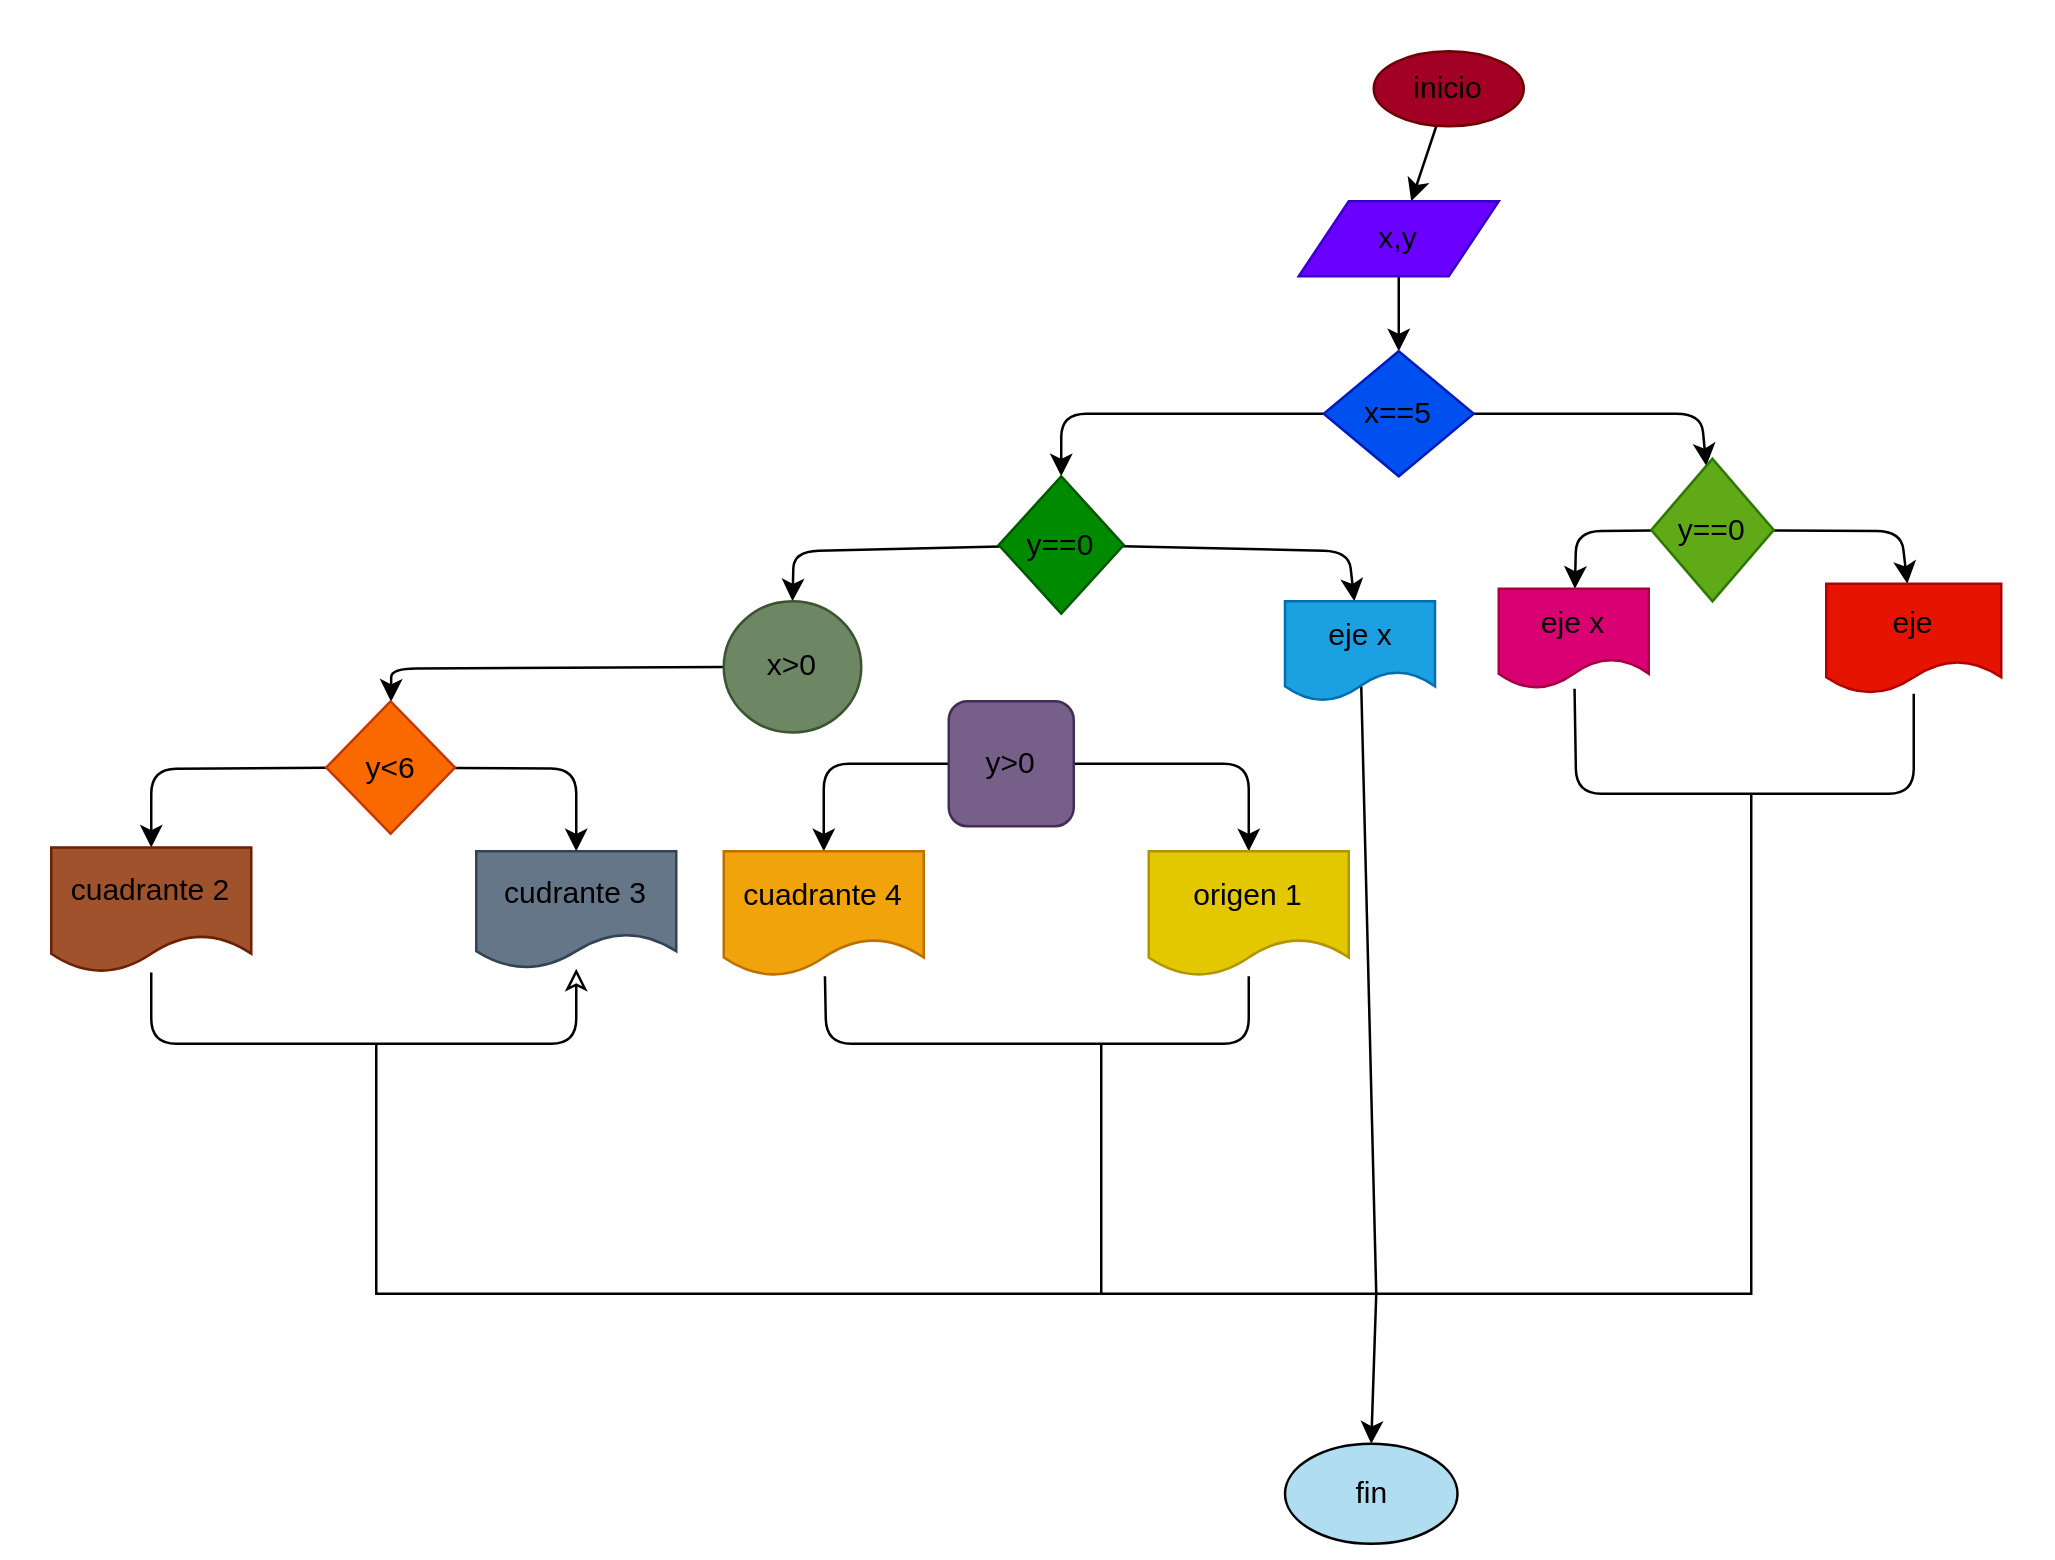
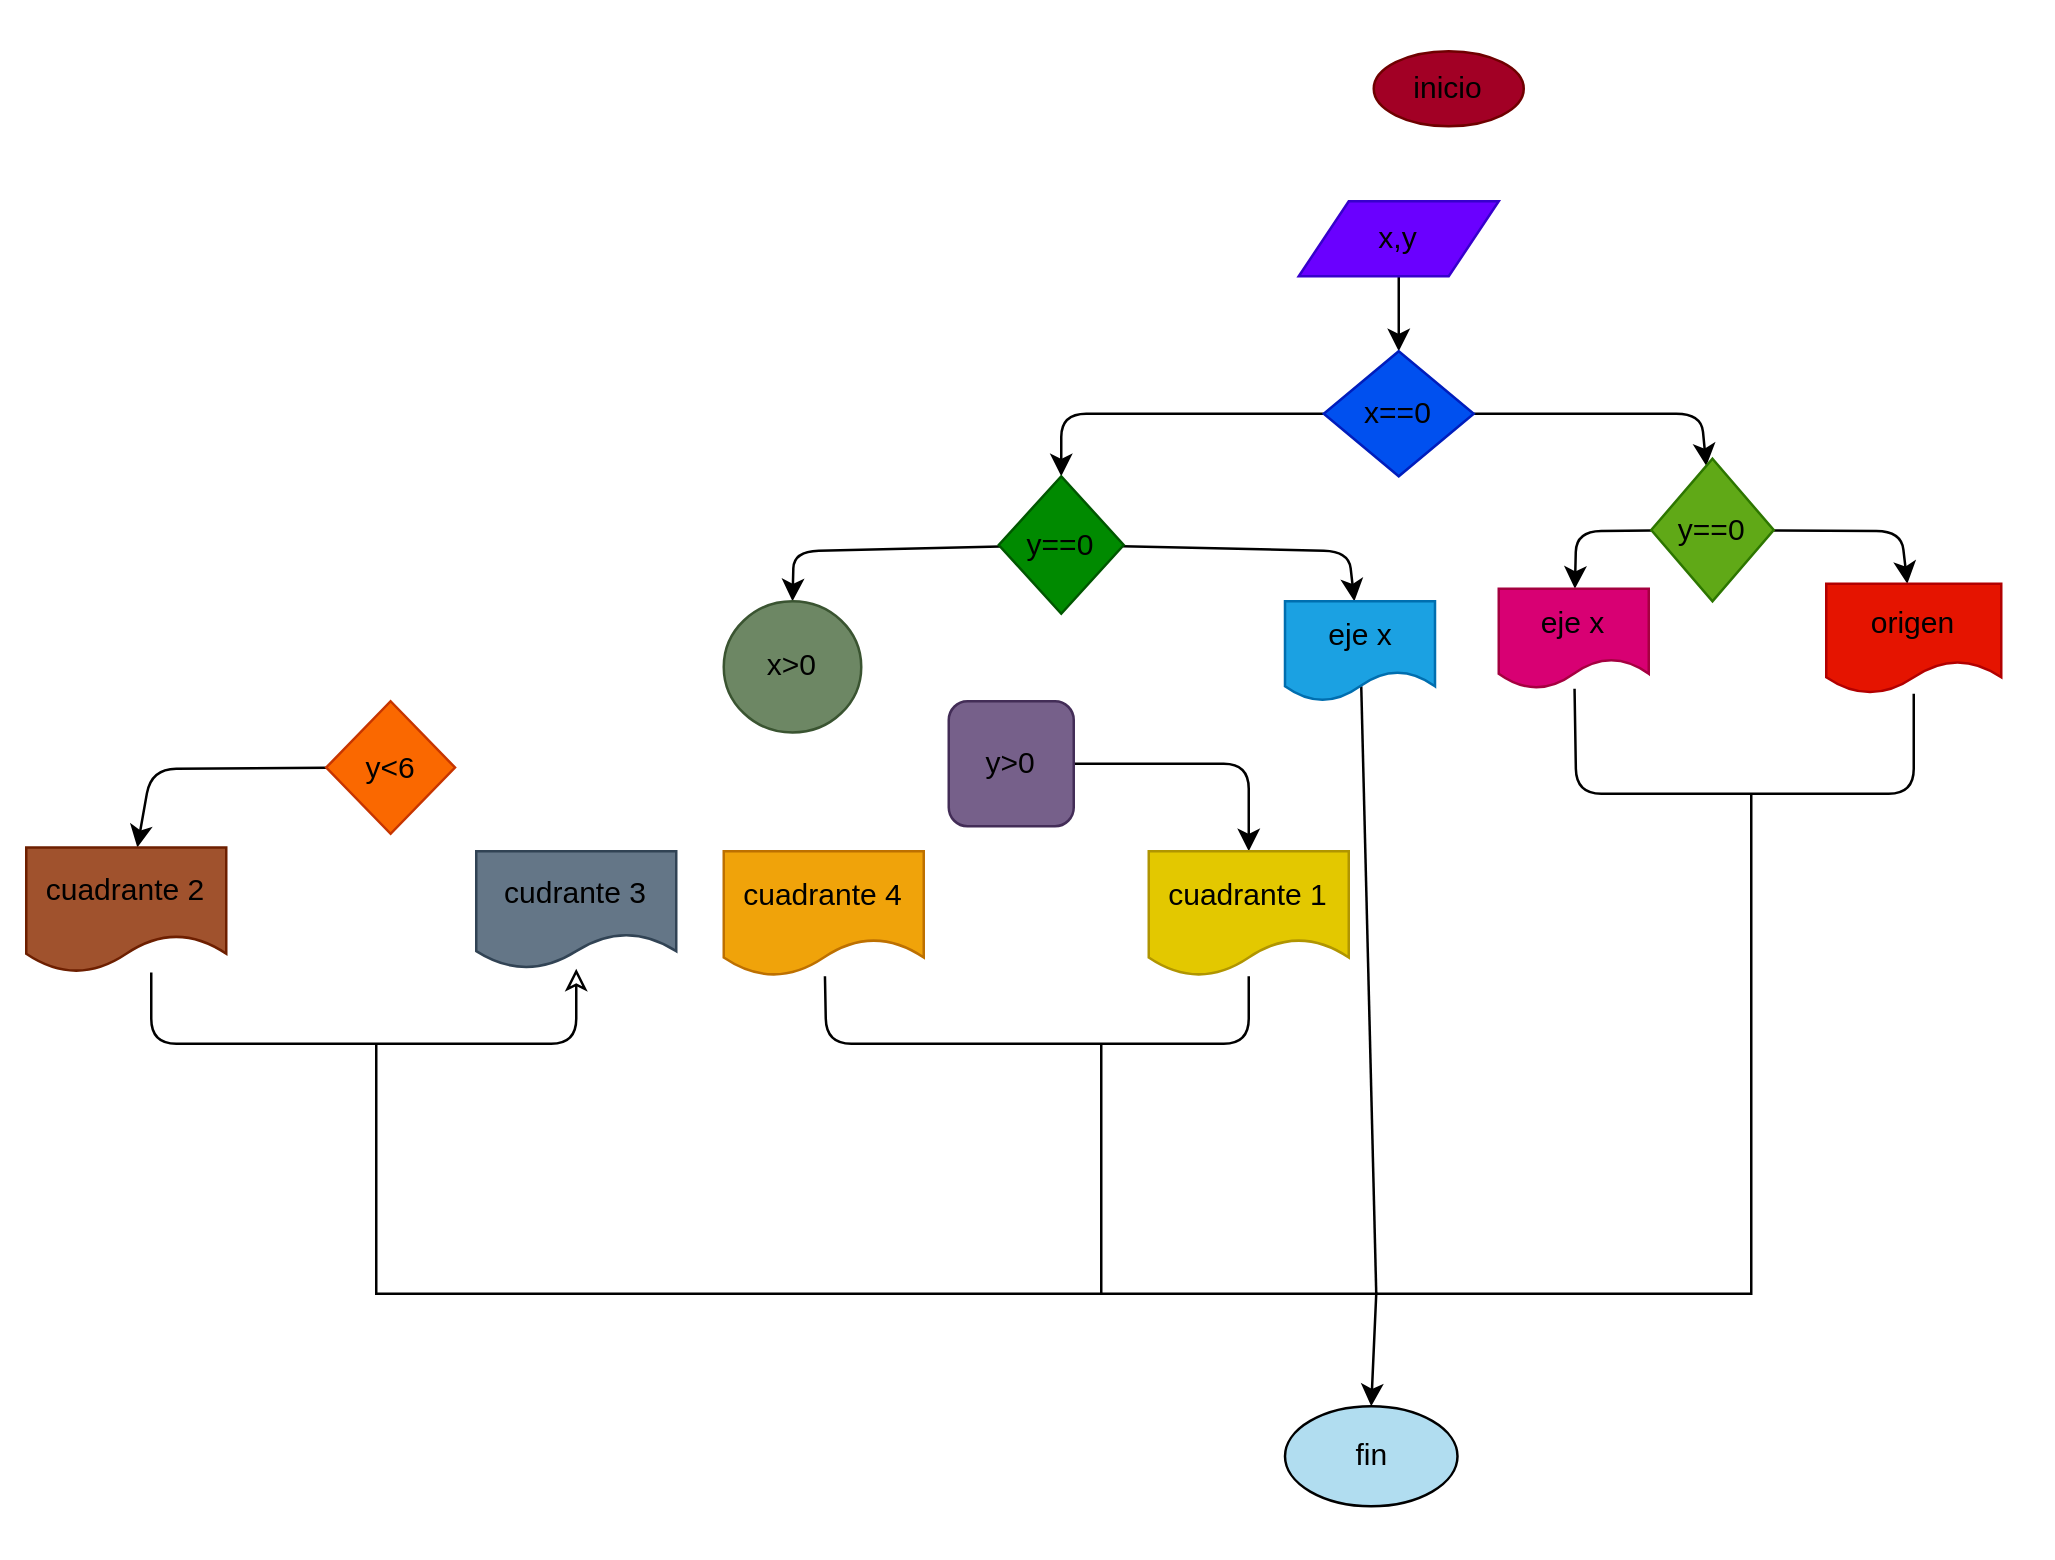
edge "inicio" -> "x,y": removed
node "x==5": label "x==5" -> "x==0"
node "eje": label "eje" -> "origen"
edge "x>0" -> "y<6": removed
edge "y>0" -> "cuadrante 4": removed
edge "y<6" -> "cudrante 3": removed
node "origen 1": label "origen 1" -> "cuadrante 1"
node "cuadrante 2": moved (151, 910) -> (126, 910)
node "fin": moved (1371, 1494) -> (1371, 1456)
